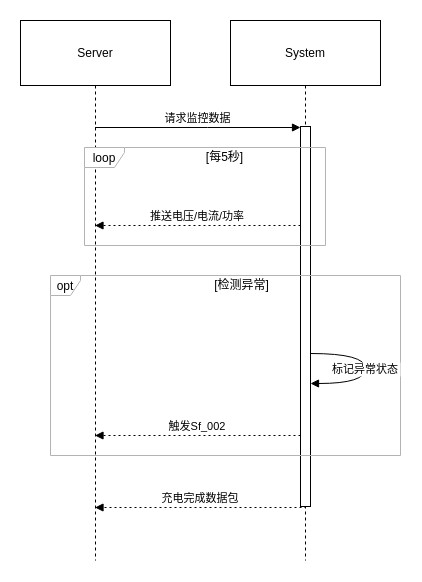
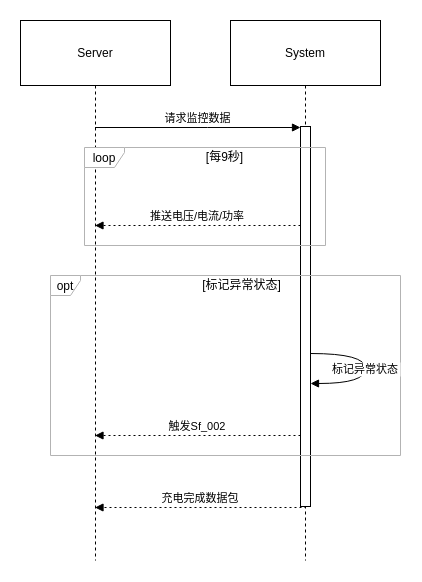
node "[每5秒]": label "[每5秒]" -> "[每9秒]"
node "[检测异常]": label "[检测异常]" -> "[标记异常状态]"
